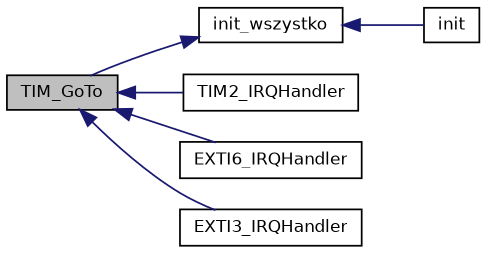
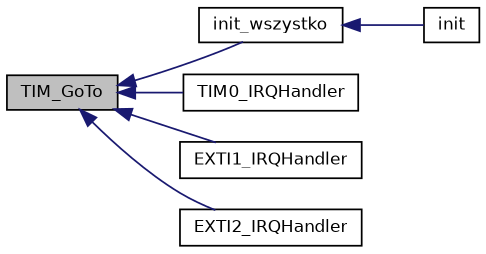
edge "TIM_GoTo" -> "init_wszystko": reversed
node "TIM2_IRQHandler": label "TIM2_IRQHandler" -> "TIM0_IRQHandler"
node "EXTI6_IRQHandler": label "EXTI6_IRQHandler" -> "EXTI1_IRQHandler"
node "EXTI3_IRQHandler": label "EXTI3_IRQHandler" -> "EXTI2_IRQHandler"
